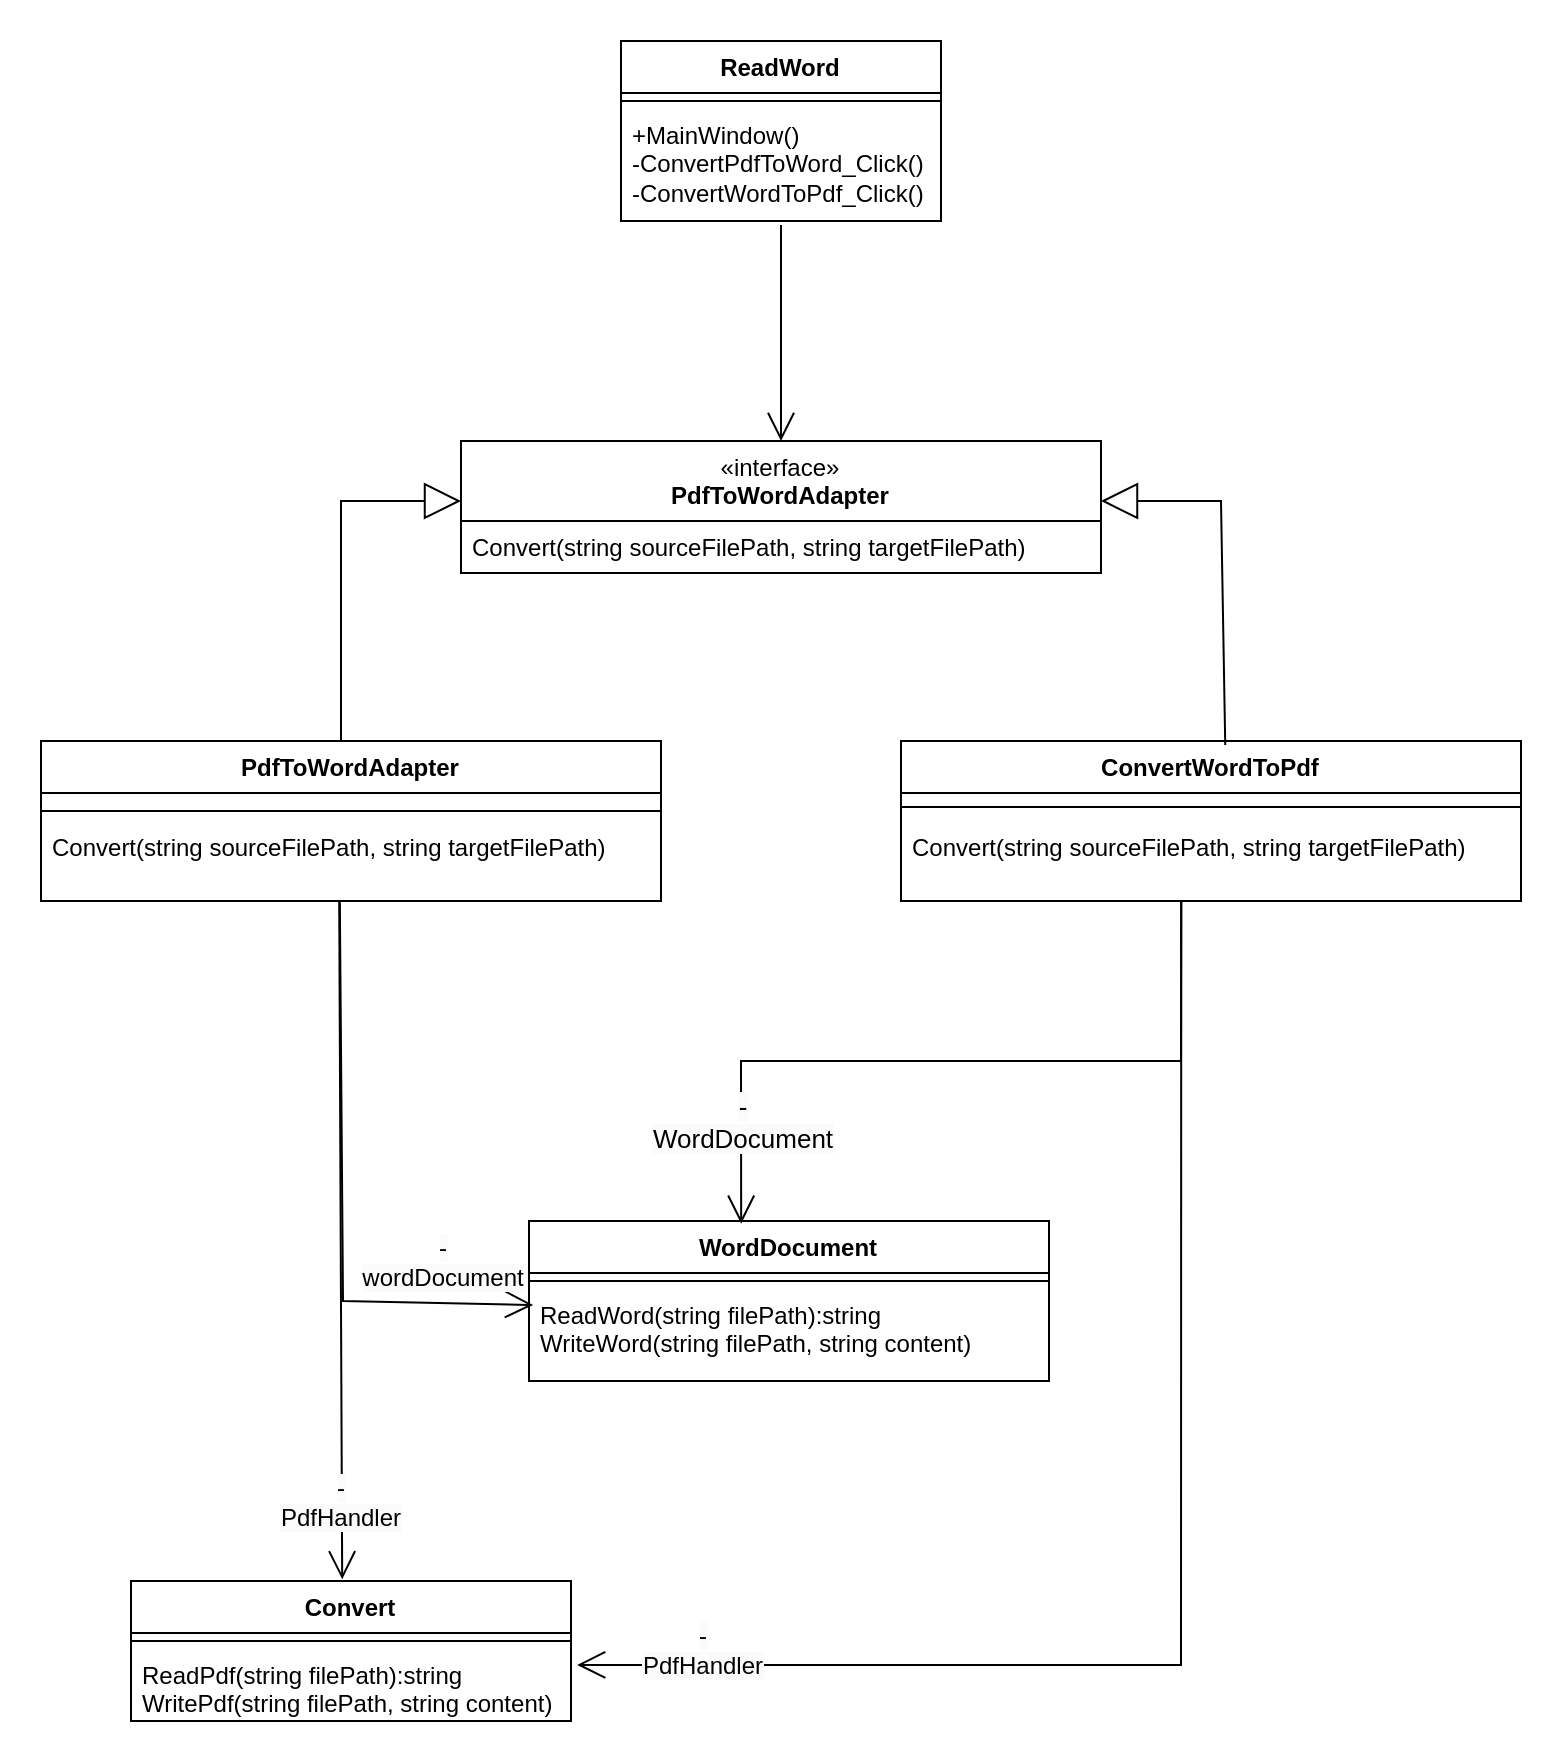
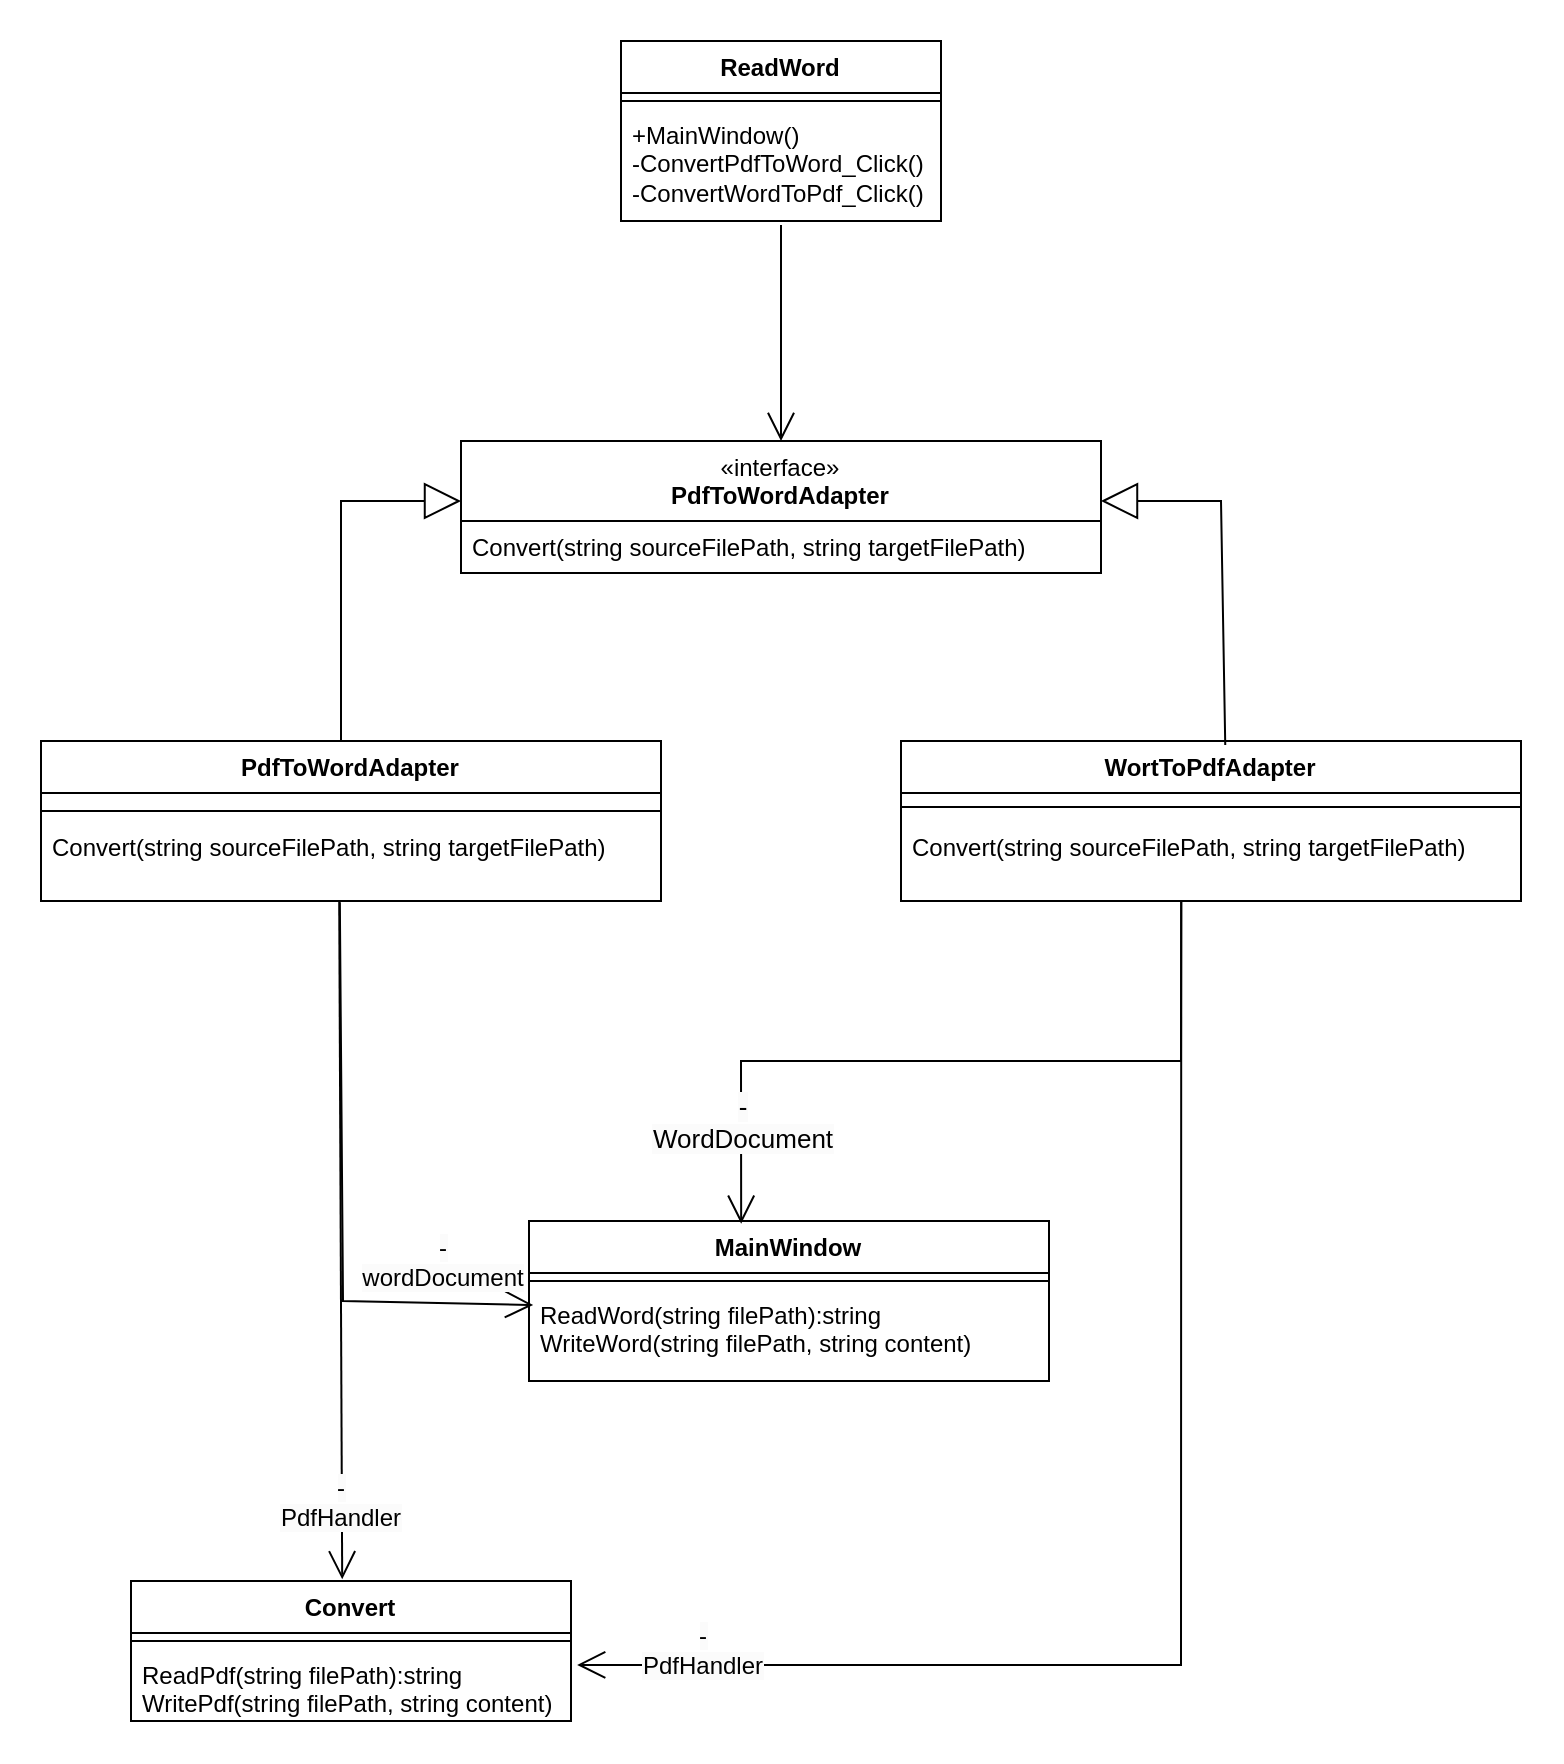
node "ConvertWordToPdf": label "ConvertWordToPdf" -> "WortToPdfAdapter"
node "WordDocument": label "WordDocument" -> "MainWindow"
